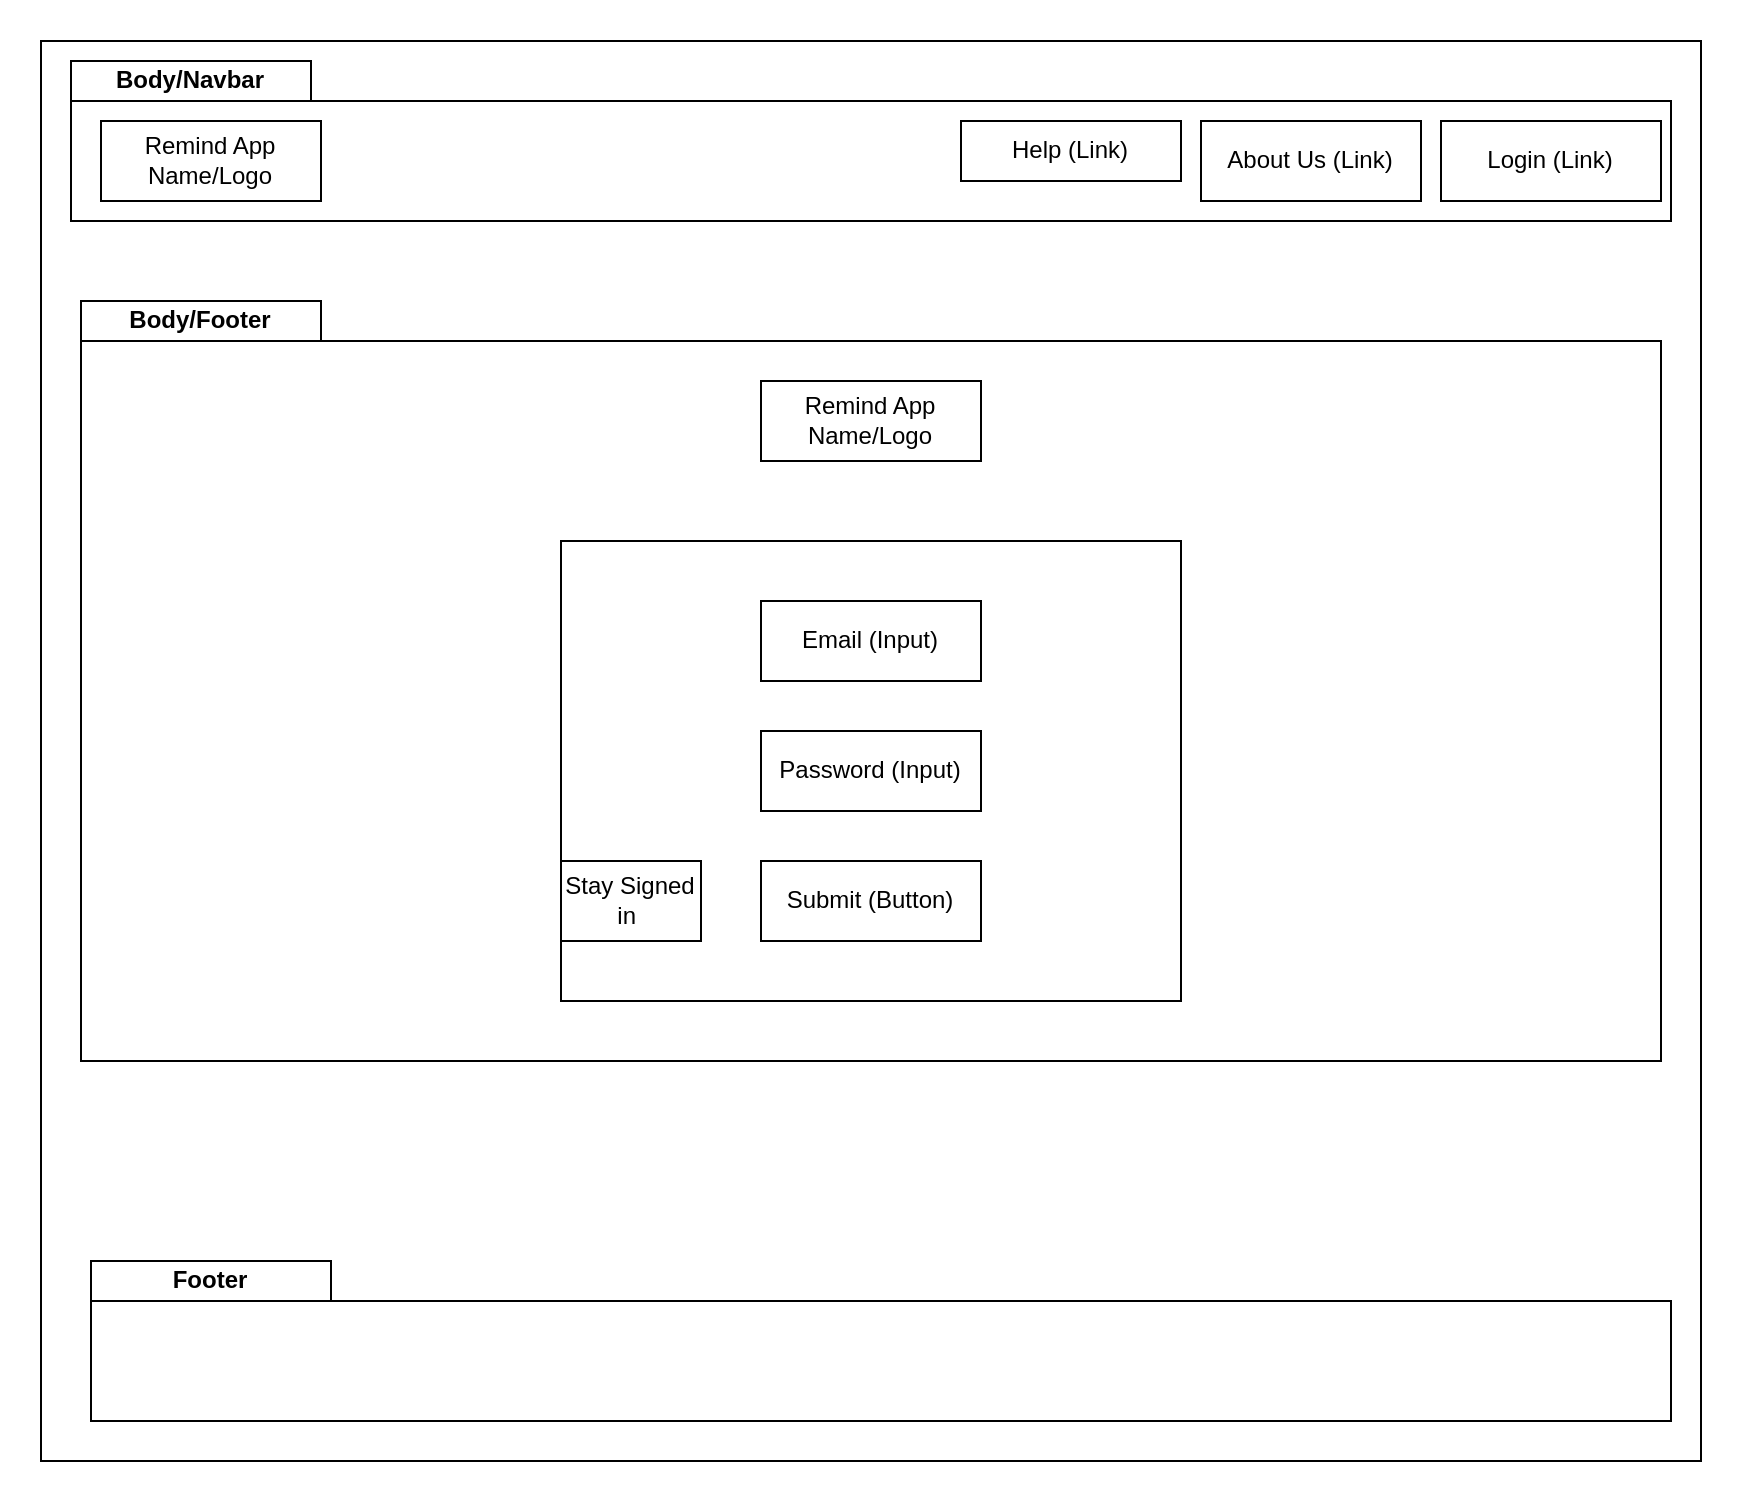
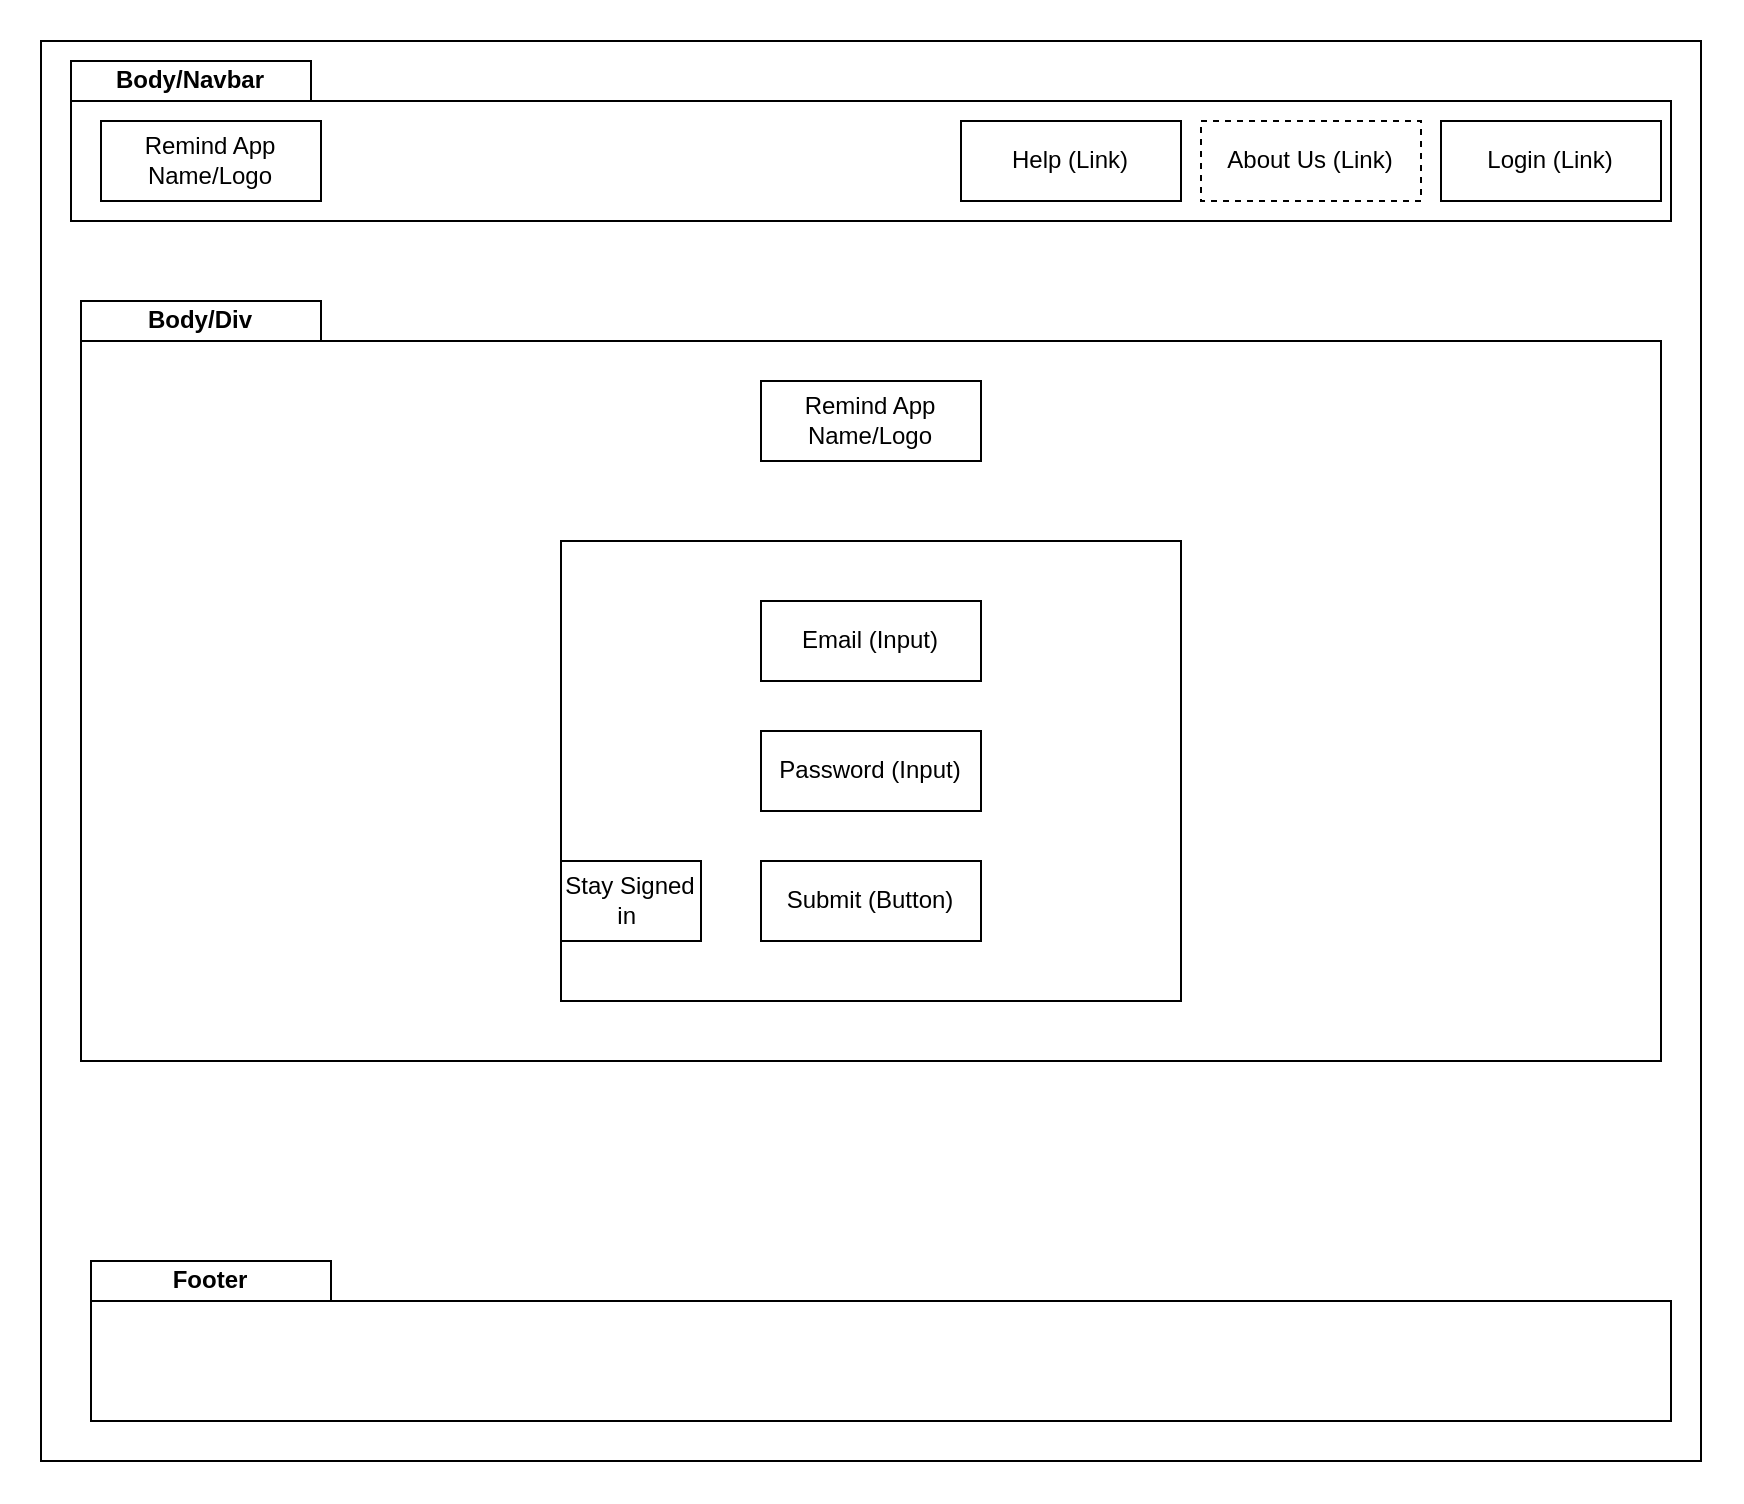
node "Help (Link)": size 220x60 -> 220x80
node "About Us (Link)": style solid -> dashed
node "Body/Footer": label "Body/Footer" -> "Body/Div"
